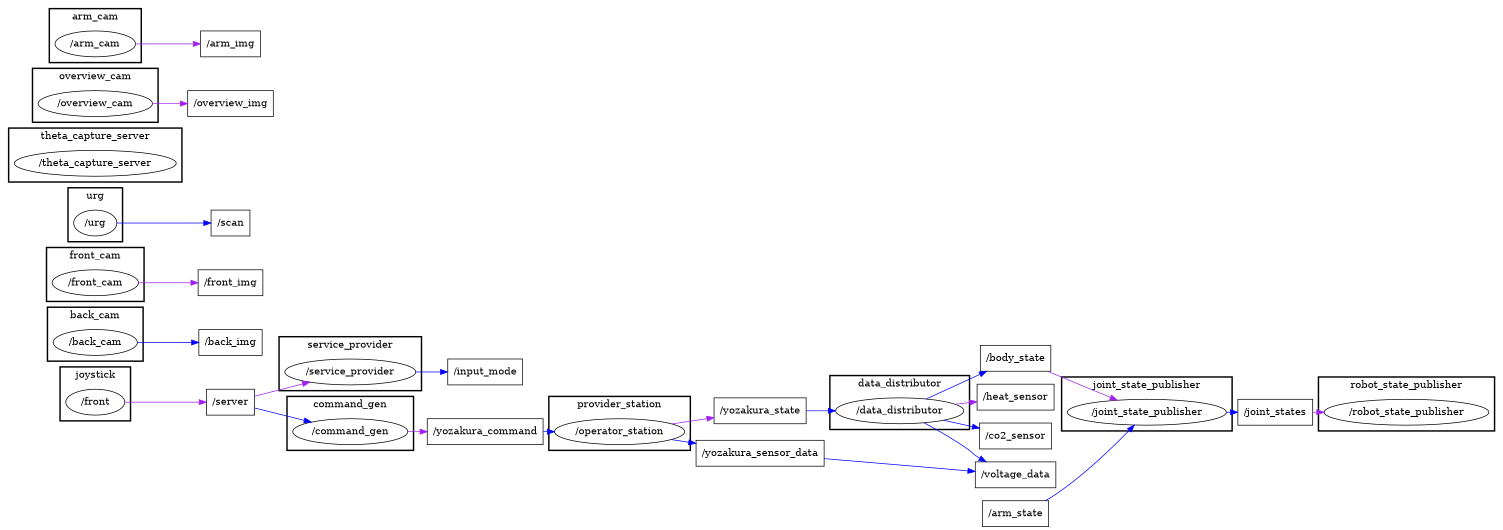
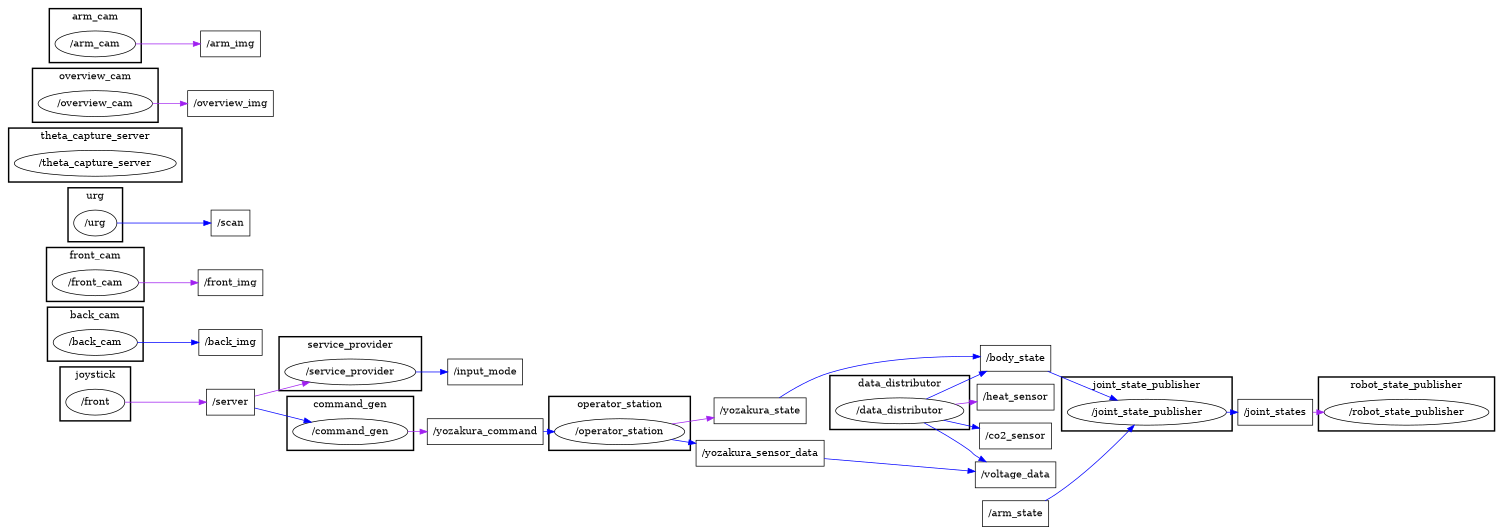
edge "/body_state" -> "/joint_state_publisher": color purple -> blue
cluster "provider_station": label "provider_station" -> "operator_station"
edge "/yozakura_state" -> "/data_distributor": now "/yozakura_state" -> "/body_state"
